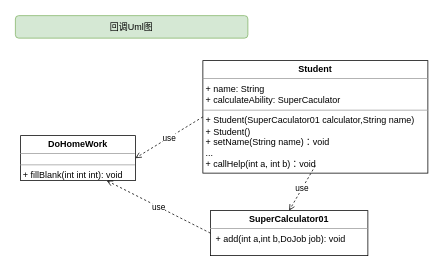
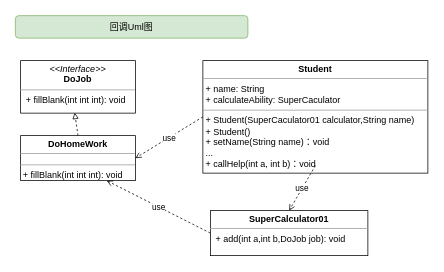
node "<<Interface>> DoJob + fillBlank(int int int): void": added
edge "DoHomeWork + fillBlank(int int int): void" -> "<<Interface>> DoJob + fillBlank(int int int): void": added
